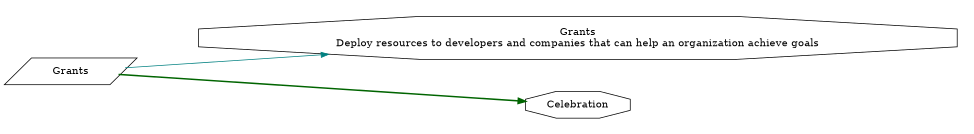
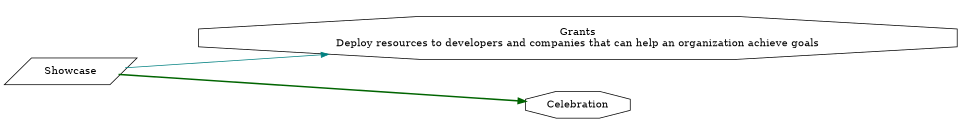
node "Grants": label "Grants" -> "Showcase"
